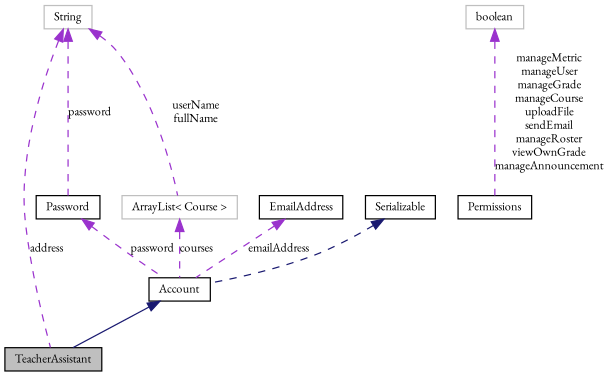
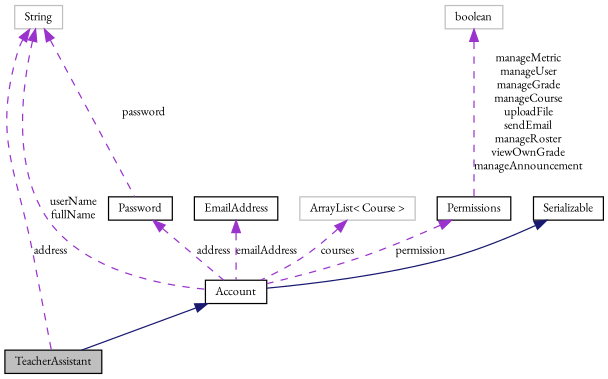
edge "ArrayList< Course >" -> "String": now "Account" -> "String"
edge "Account" -> "Password": label "password" -> "address"
edge "Account" -> "Permissions": added, label "permission"
edge "Account" -> "Serializable": style dashed -> solid
